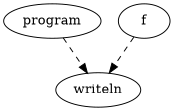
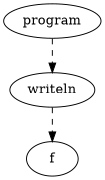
edge "f" -> "writeln": reversed
